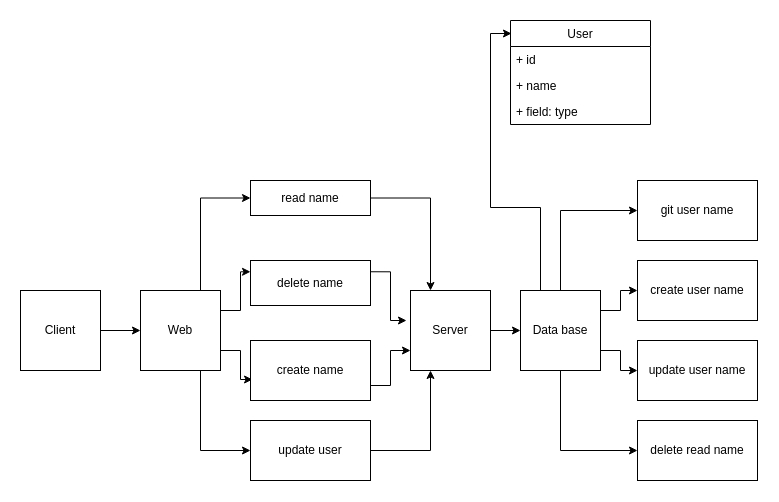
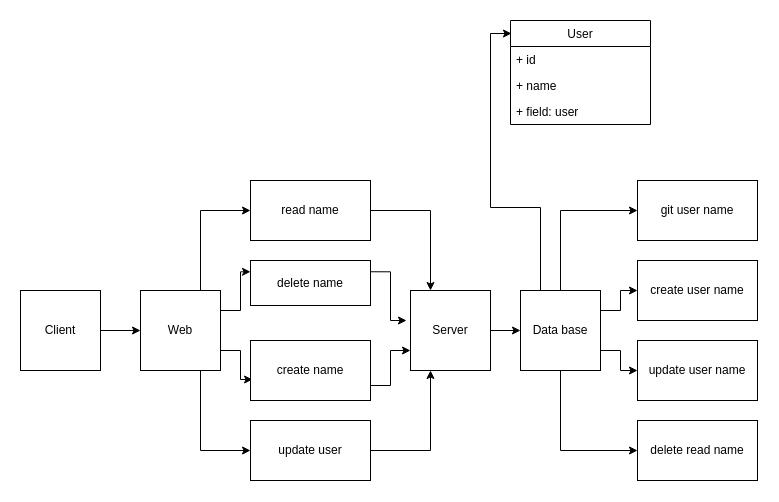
node "+ field: type": label "+ field: type" -> "+ field: user"
node "read name": size 120x35 -> 120x60
